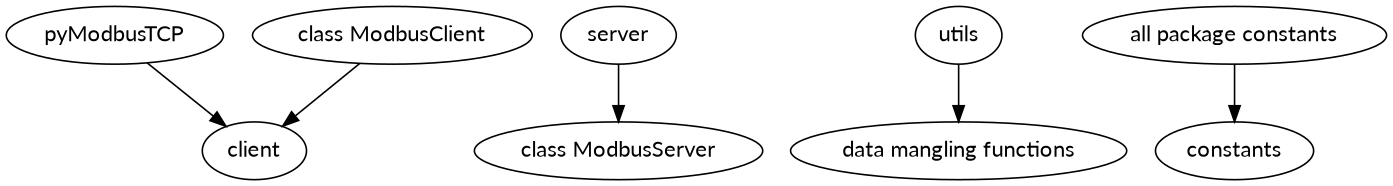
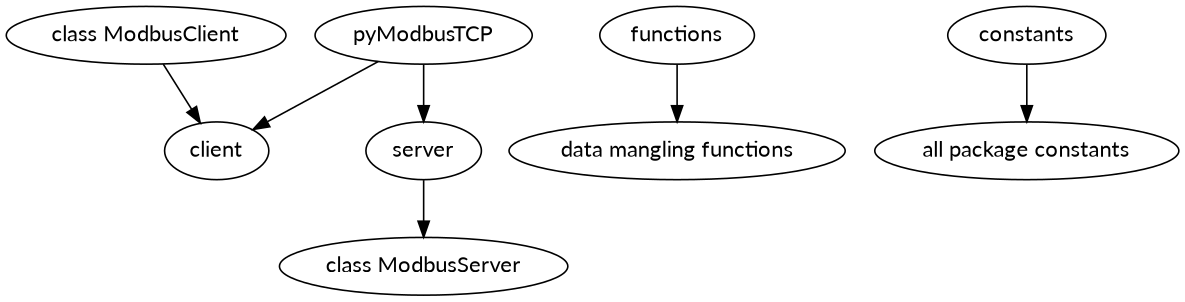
node "utils": label "utils" -> "functions"
edge "pyModbusTCP" -> "server": added
edge "all package constants" -> "constants": reversed
